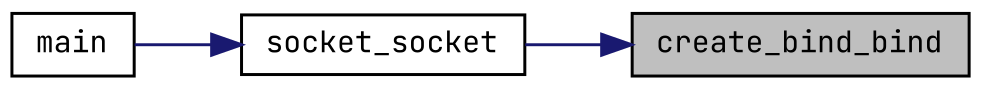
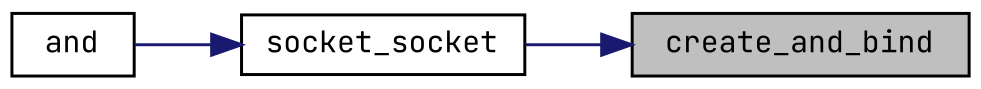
node "main": label "main" -> "and"
node "create_bind_bind": label "create_bind_bind" -> "create_and_bind"
